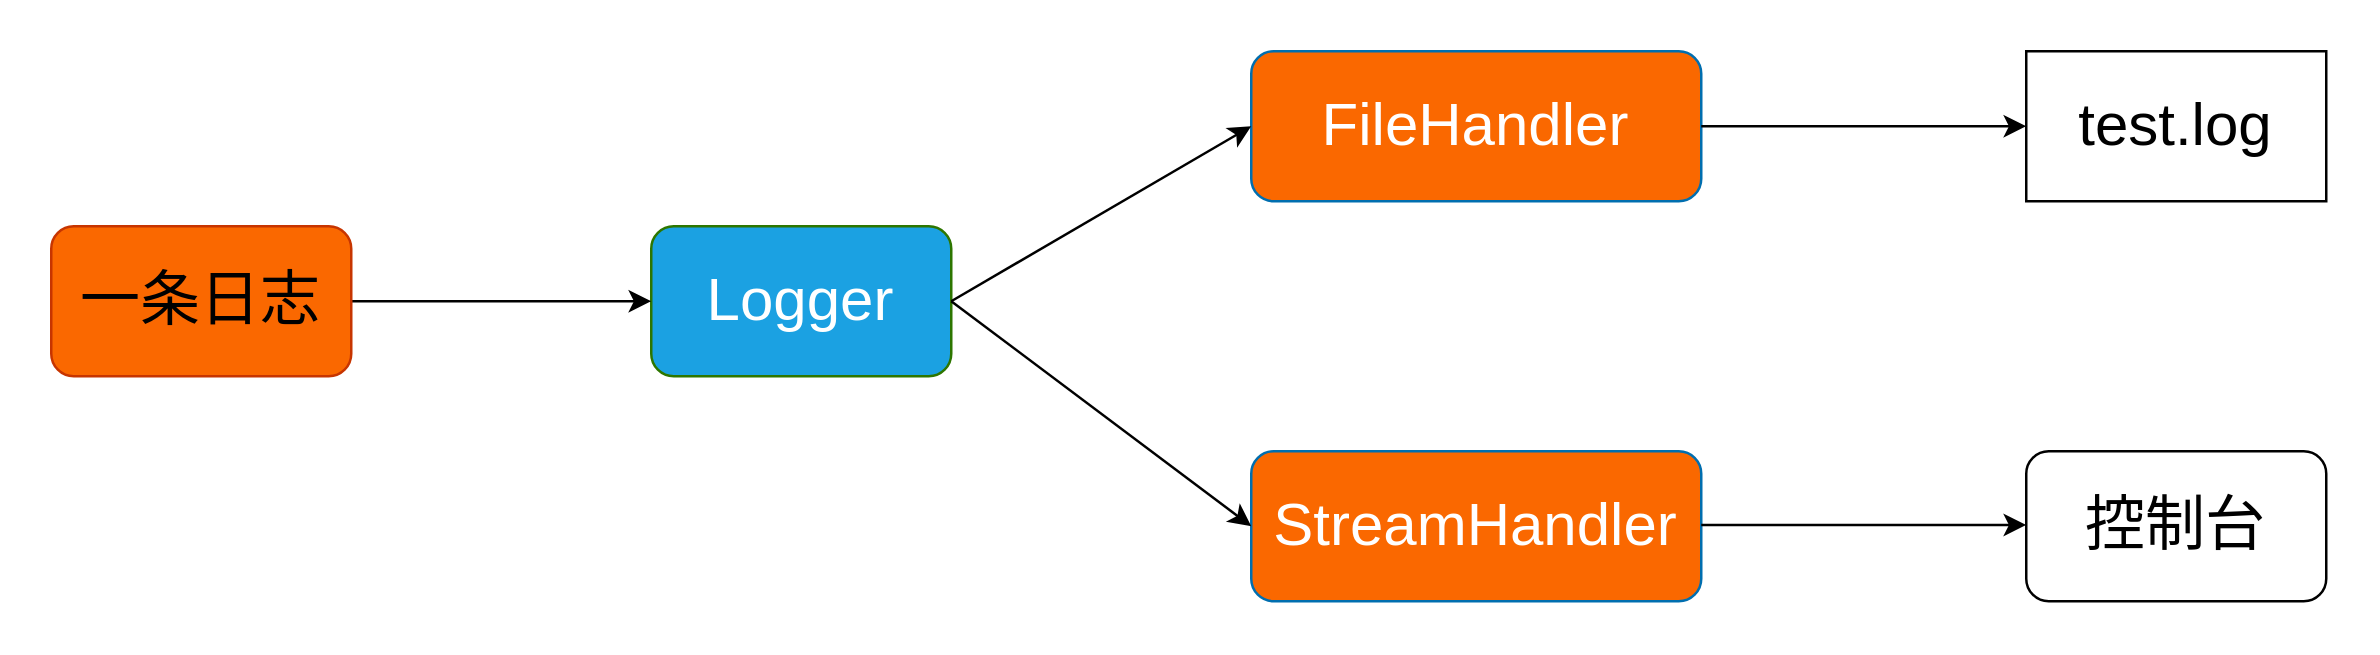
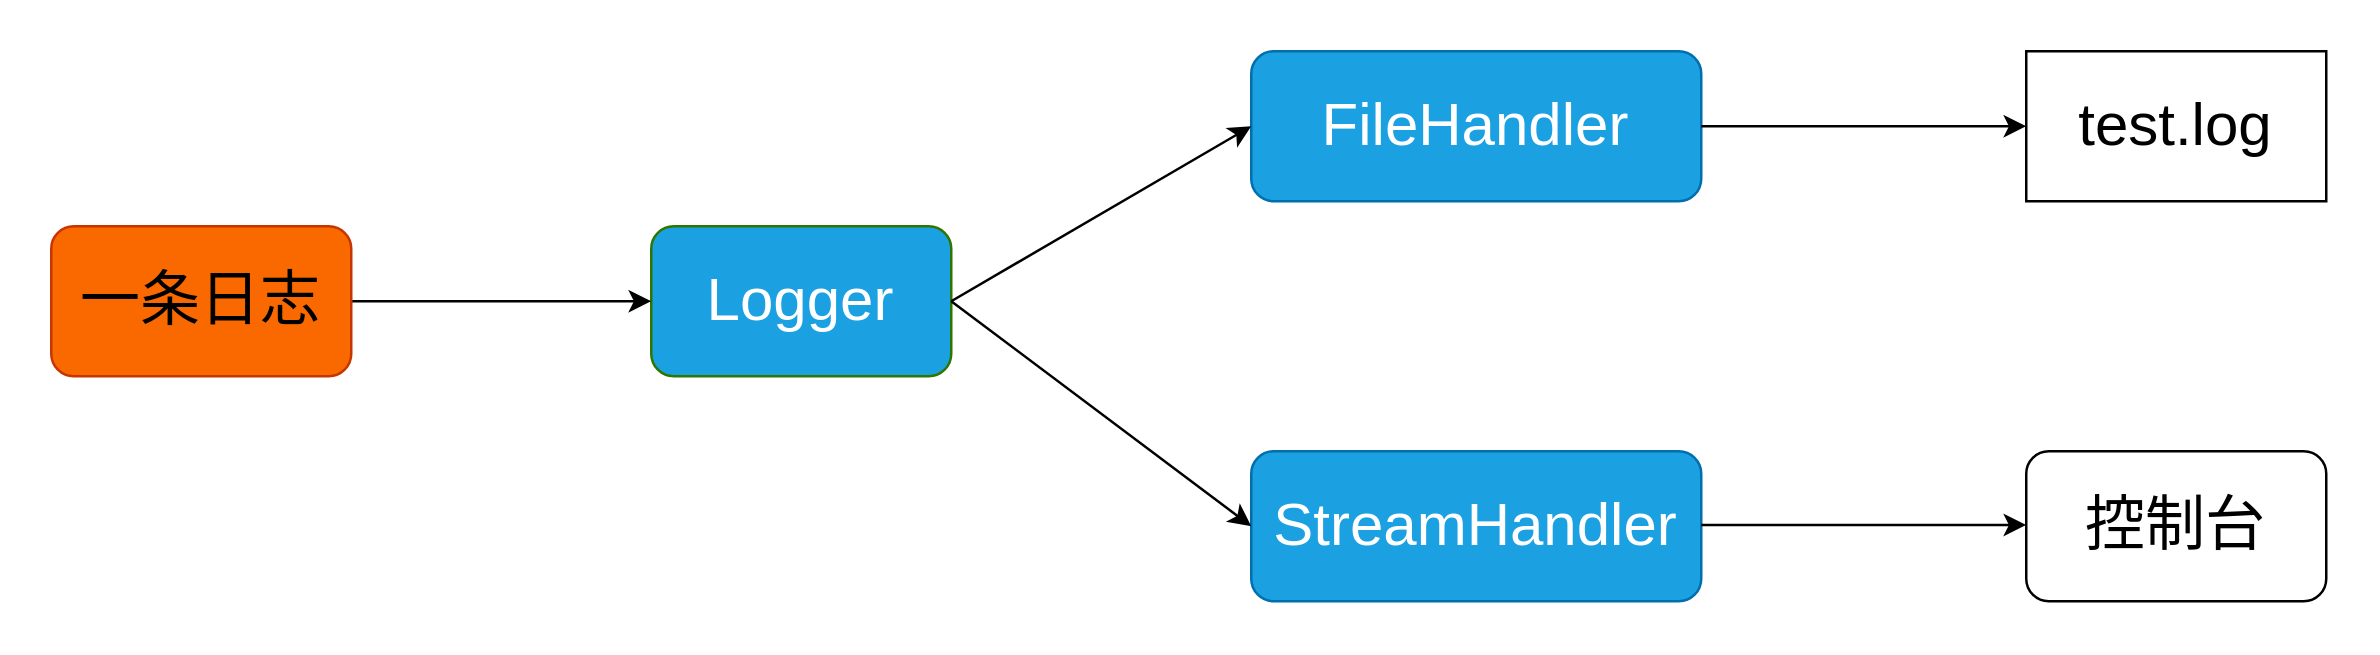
node "FileHandler": fillcolor #fa6800 -> #1ba1e2
node "StreamHandler": fillcolor #fa6800 -> #1ba1e2
